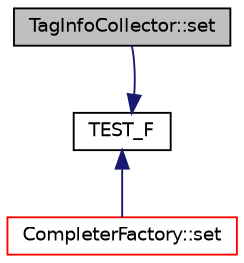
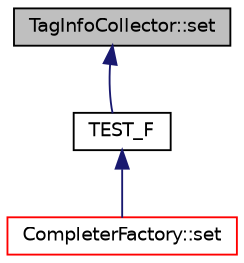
edge "TagInfoCollector::set" -> "TEST_F": reversed
